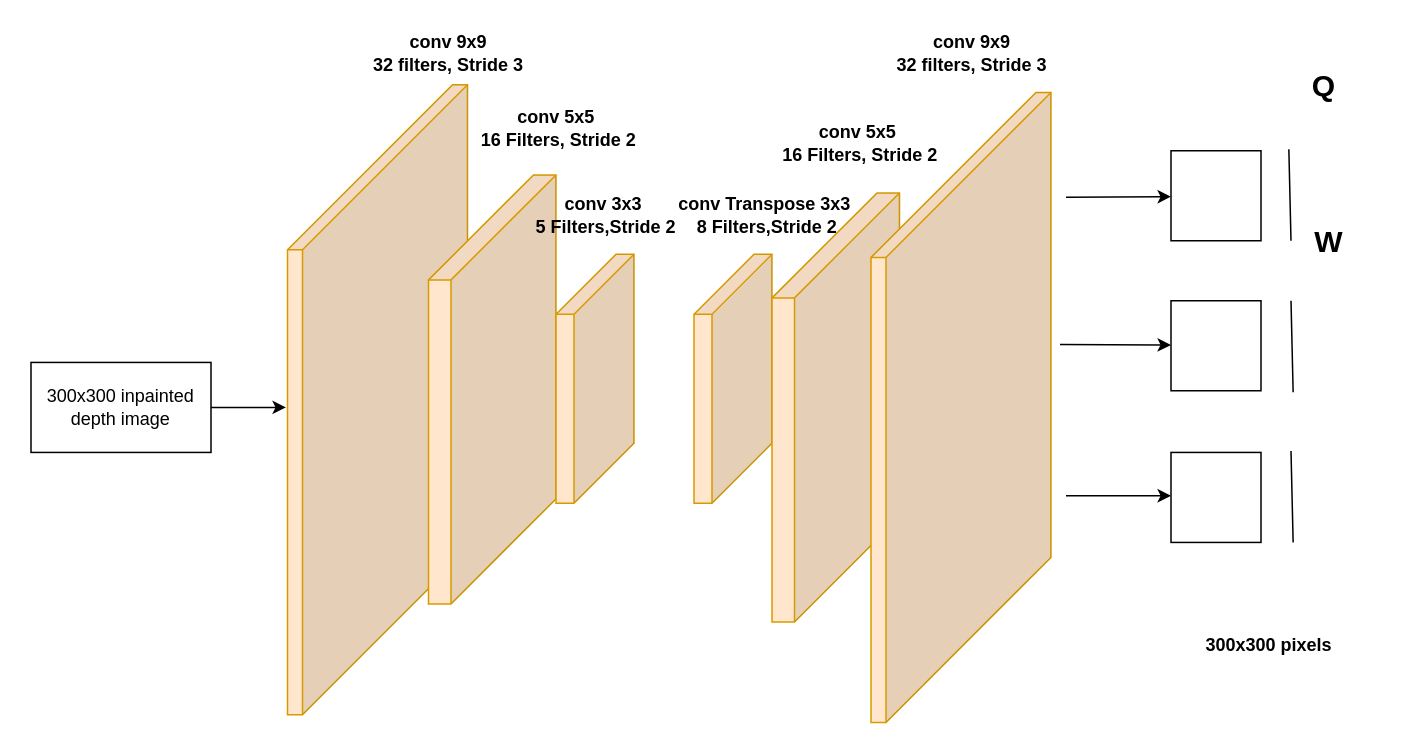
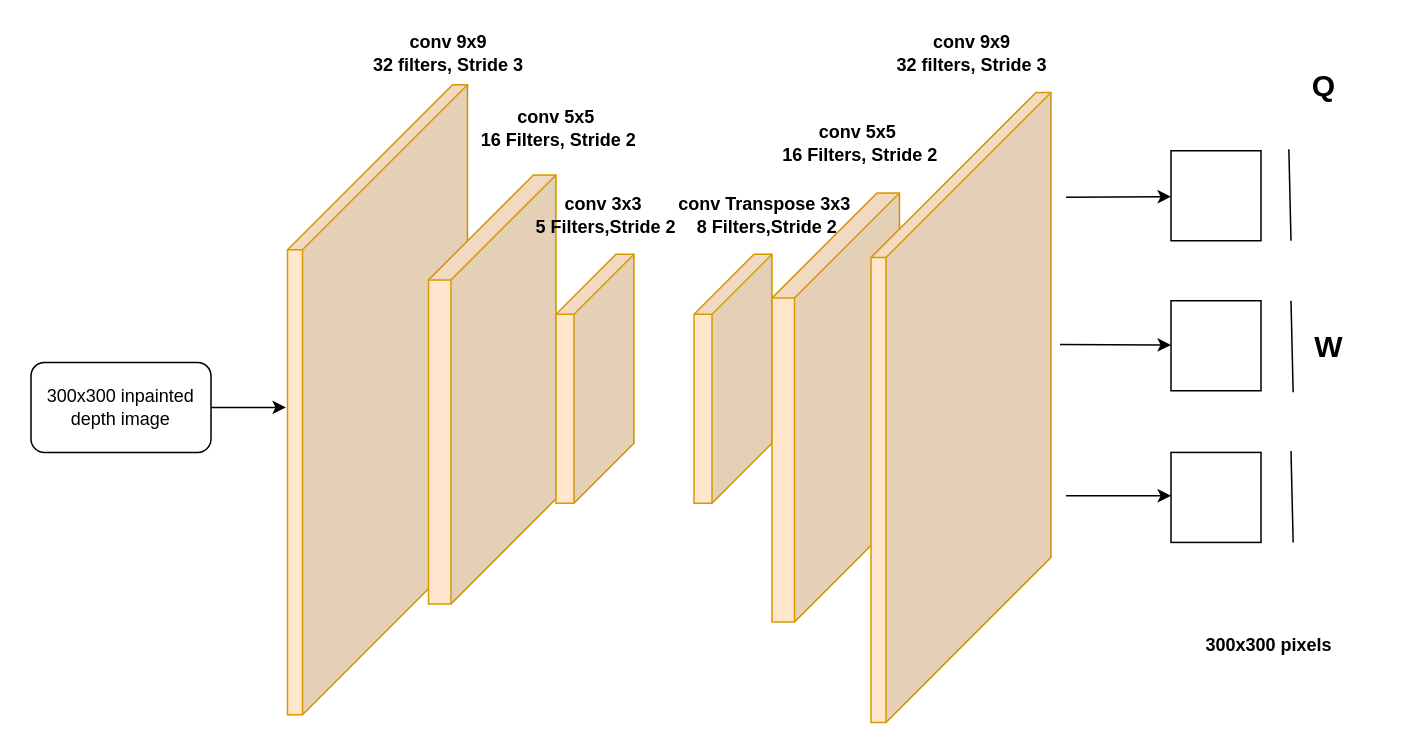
node "W": moved (1328, 241) -> (1328, 346)
node "300x300 inpainted depth image": shape rectangle -> rounded rectangle
